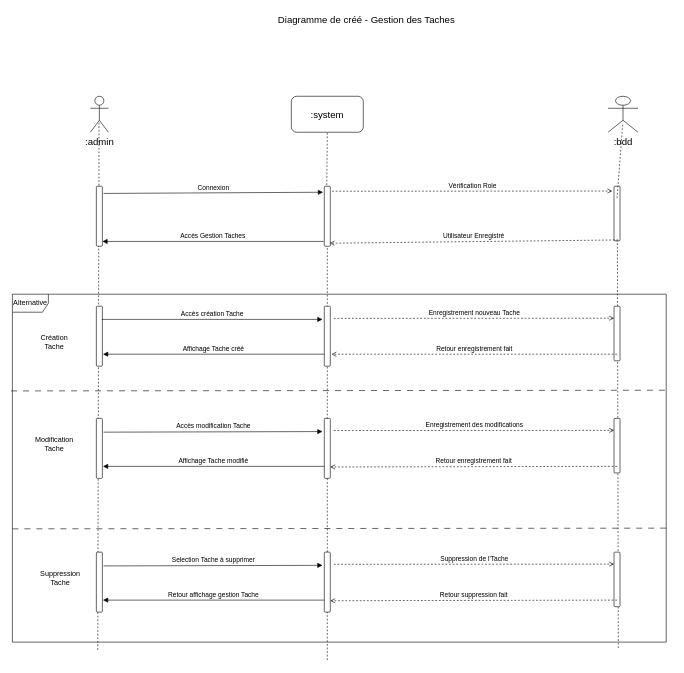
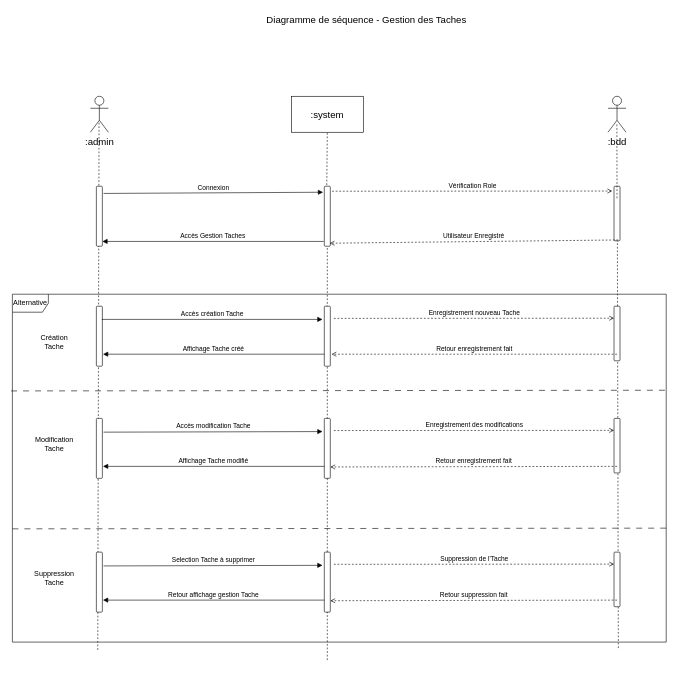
node "Diagramme de créé - Gestion des Taches": label "Diagramme de créé - Gestion des Taches" -> "Diagramme de séquence - Gestion des Taches"
node ":system": shape rounded rectangle -> rectangle
node ":bdd": size 30x36 -> 18x36
node "Suppression Tache": moved (60, 578) -> (54, 578)
